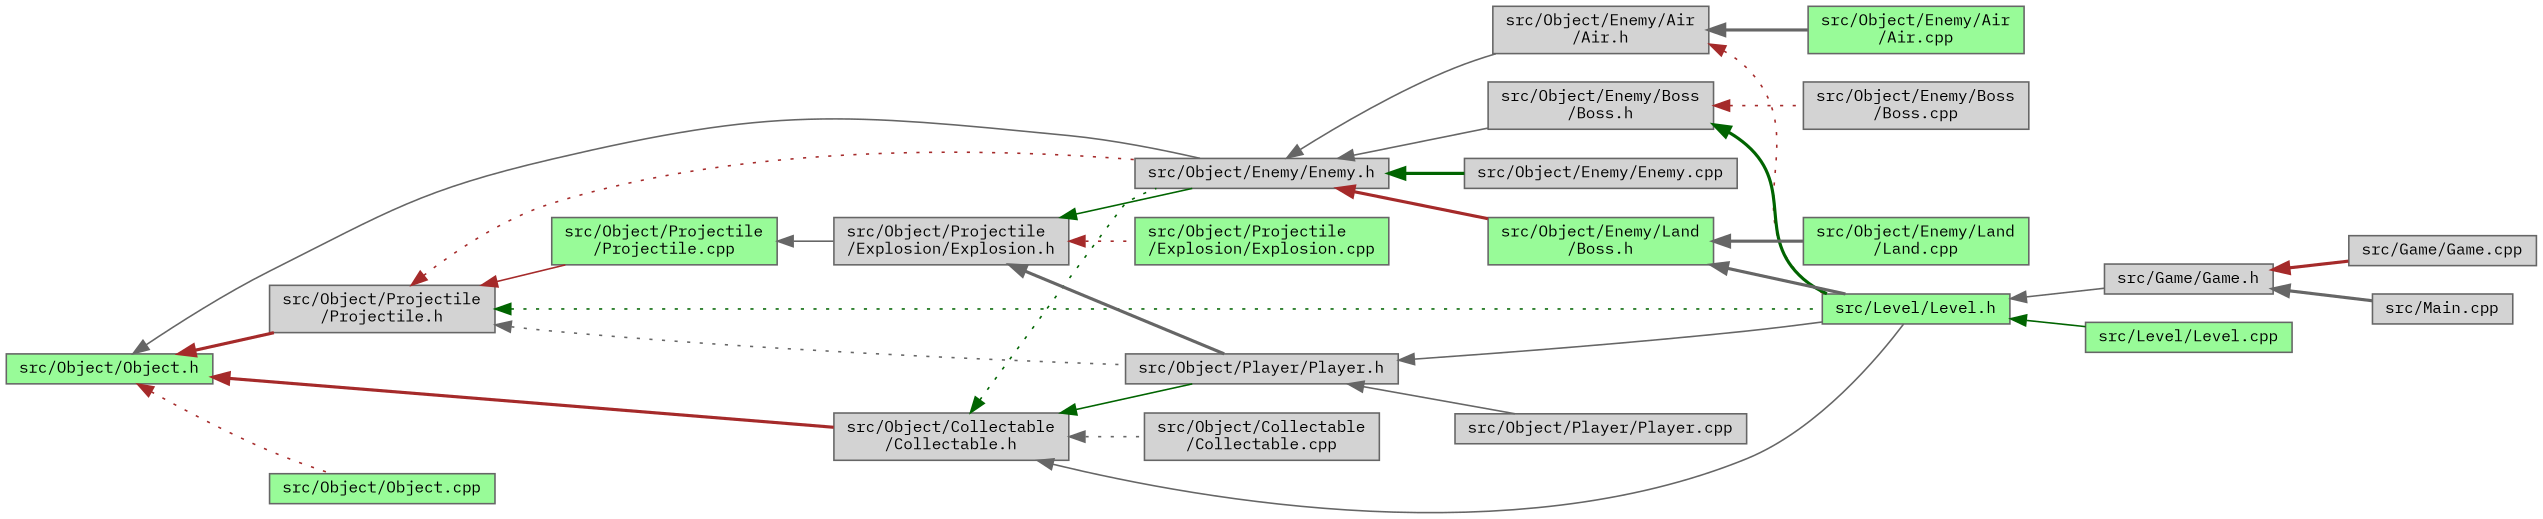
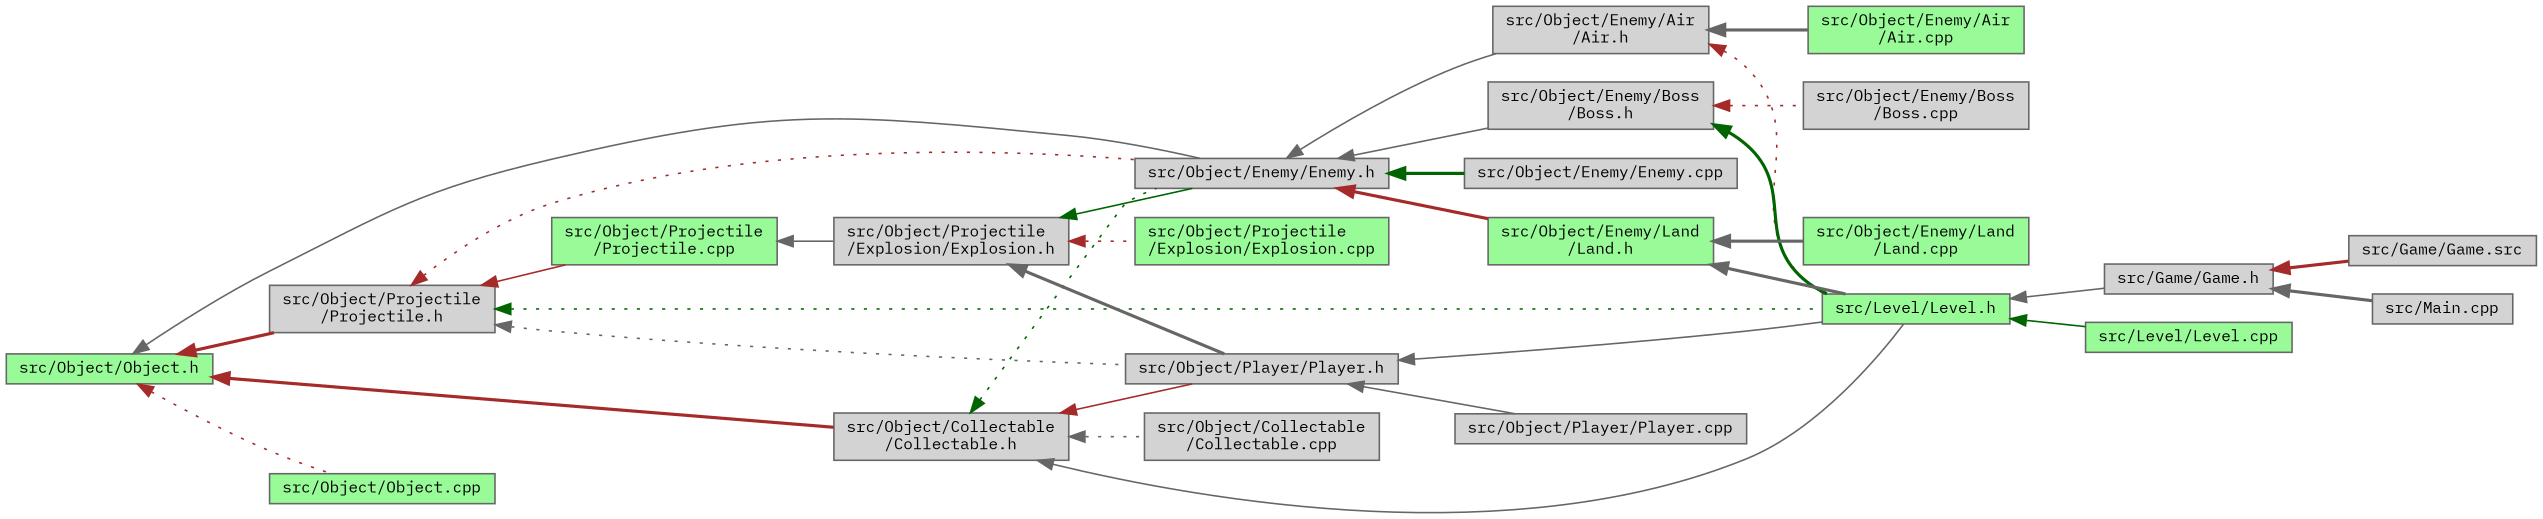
node "src/Object/Enemy/Land /Boss.h": label "src/Object/Enemy/Land /Boss.h" -> "src/Object/Enemy/Land /Land.h"
node "src/Game/Game.cpp": label "src/Game/Game.cpp" -> "src/Game/Game.src"
edge "src/Object/Player/Player.h" -> "src/Object/Collectable /Collectable.h": color darkgreen -> brown
